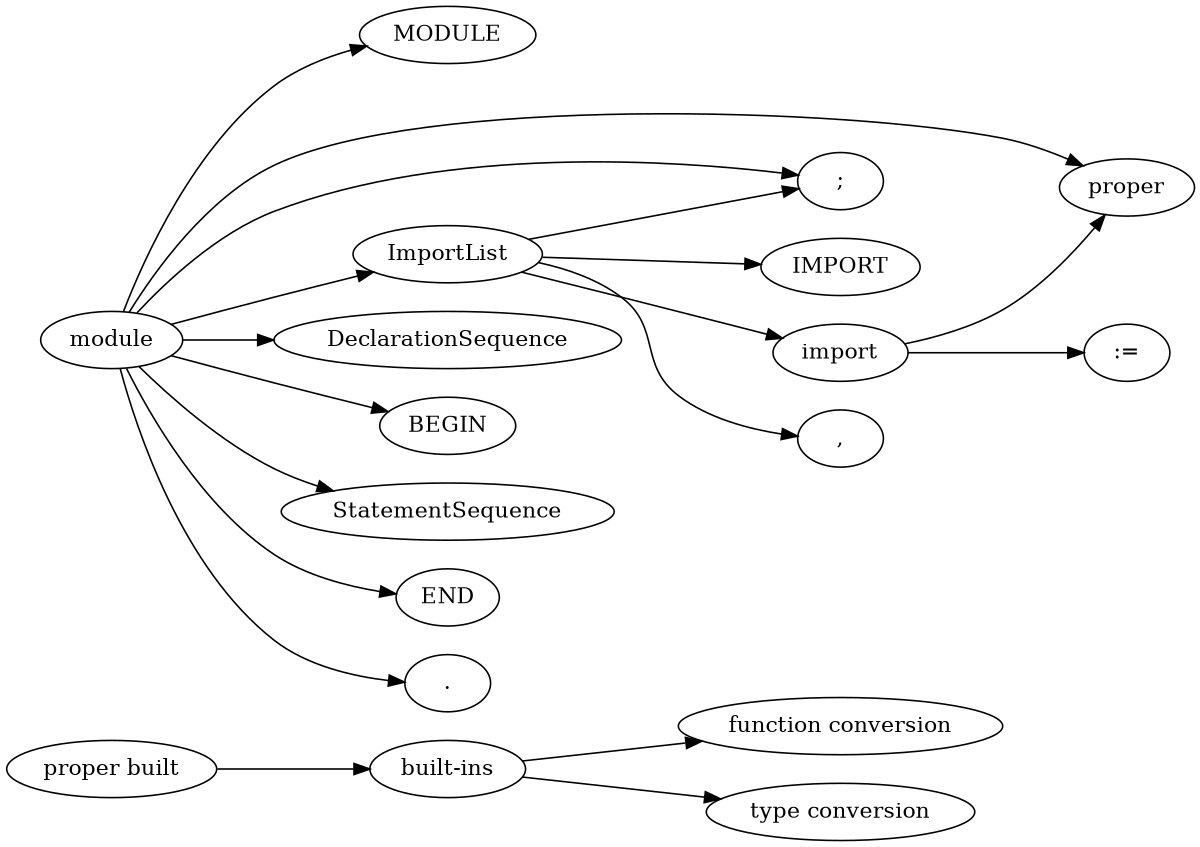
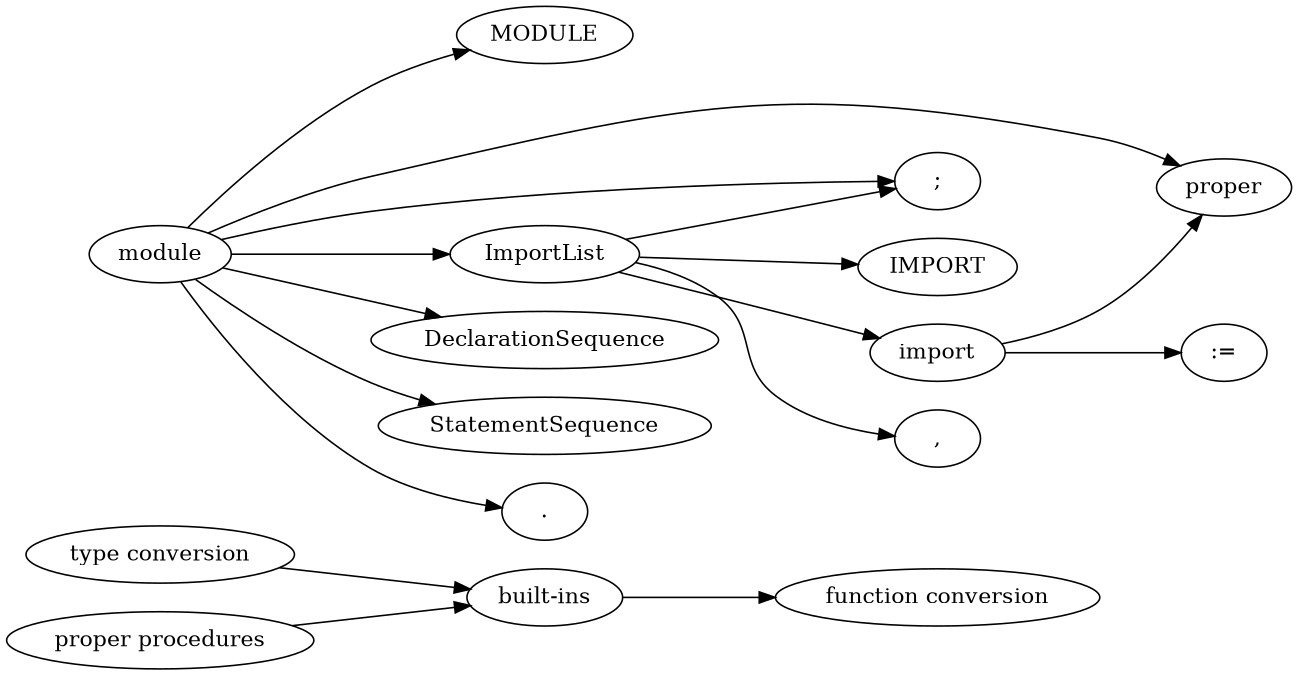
node "BEGIN": removed
node "END": removed
node "proper built": label "proper built" -> "proper procedures"
edge "built-ins" -> "type conversion": reversed
